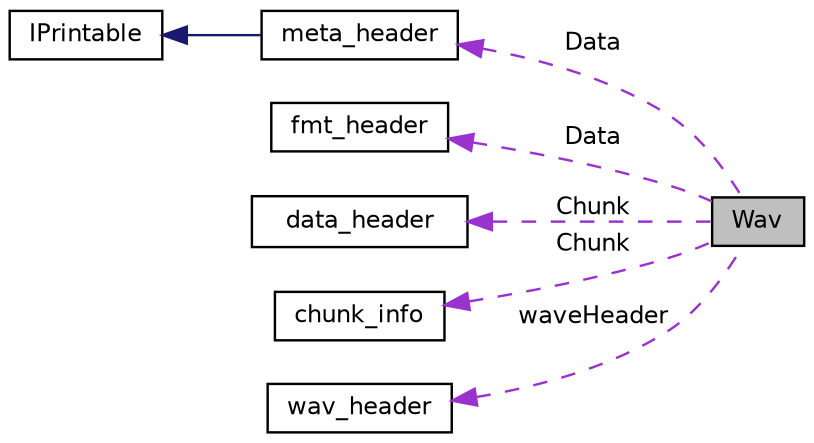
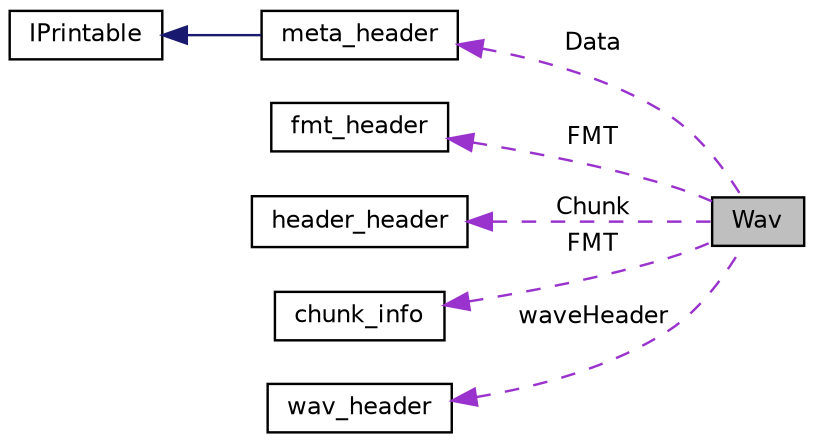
edge "Wav" -> "fmt_header": label " Data" -> " FMT"
node "data_header": label "data_header" -> "header_header"
edge "Wav" -> "chunk_info": label " Chunk" -> " FMT"
